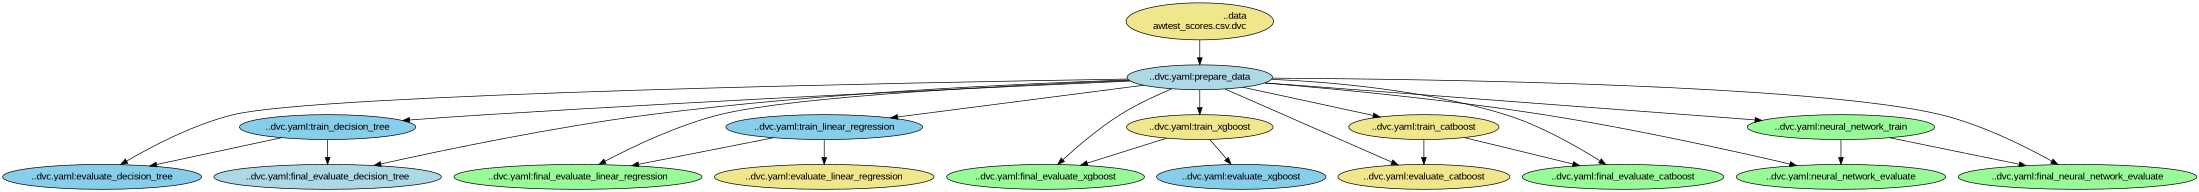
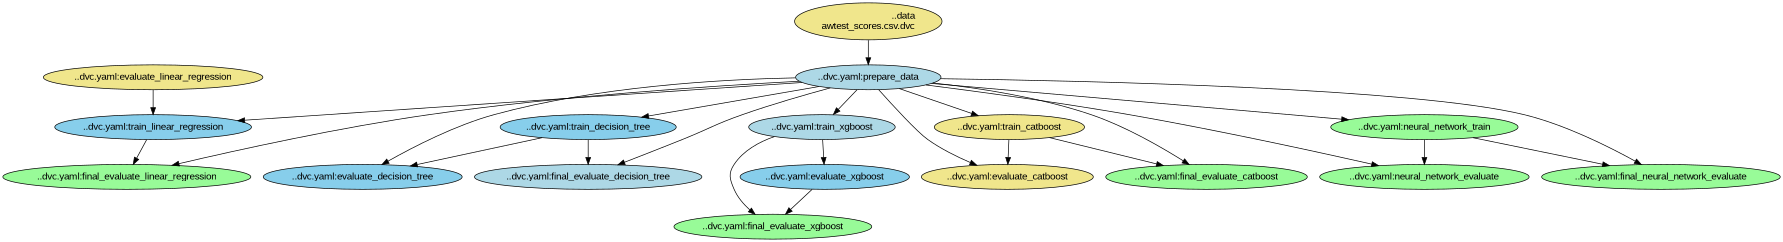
edge "..dvc.yaml:prepare_data" -> "..dvc.yaml:final_evaluate_xgboost": now "..dvc.yaml:evaluate_xgboost" -> "..dvc.yaml:final_evaluate_xgboost"
node "..dvc.yaml:train_xgboost": fillcolor khaki -> lightblue
edge "..dvc.yaml:train_linear_regression" -> "..dvc.yaml:evaluate_linear_regression": reversed
